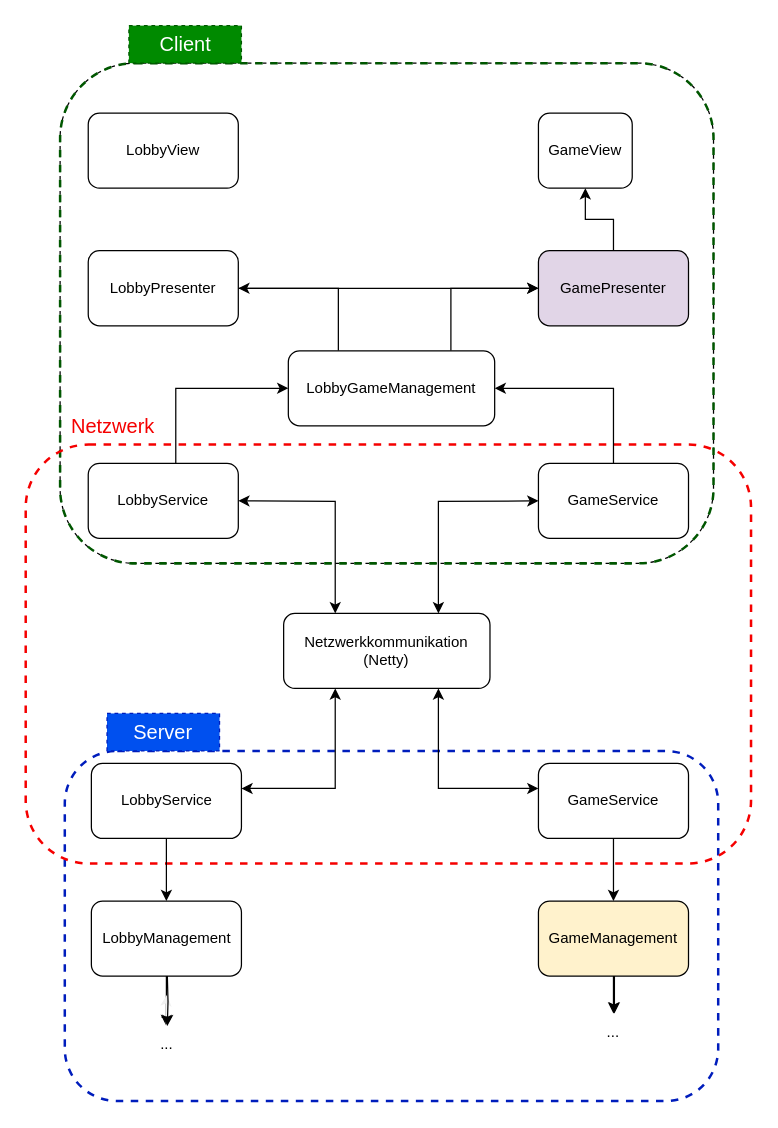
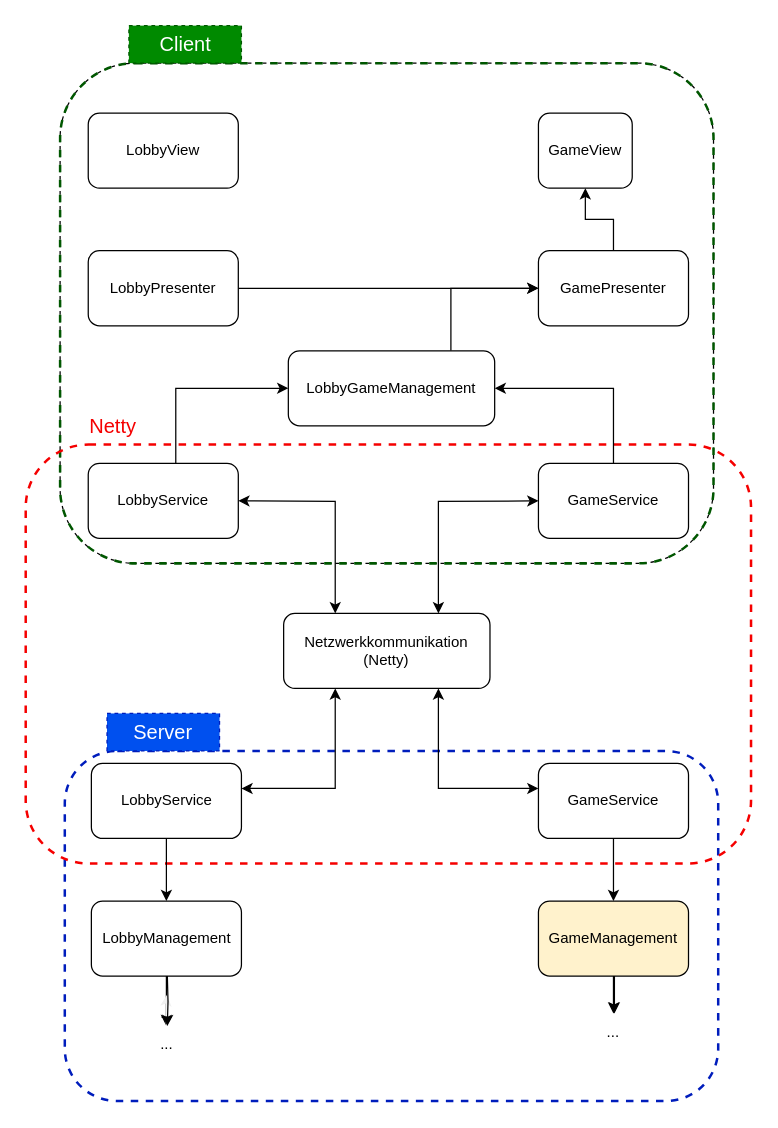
node "GamePresenter": fillcolor #e1d5e7 -> #ffffff
edge "LobbyGameManagement" -> "LobbyPresenter": removed
node "Netzwerk": label "Netzwerk" -> "Netty"
